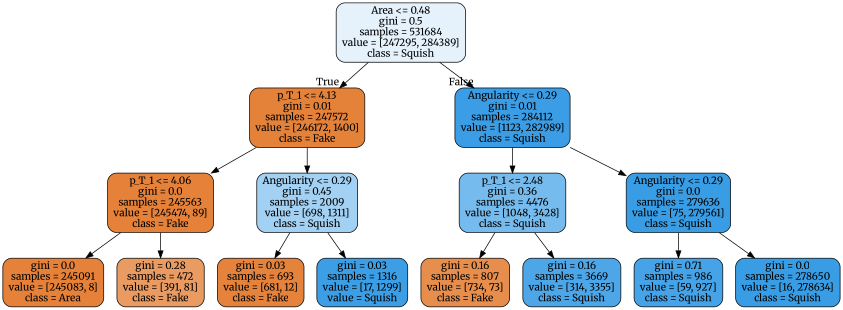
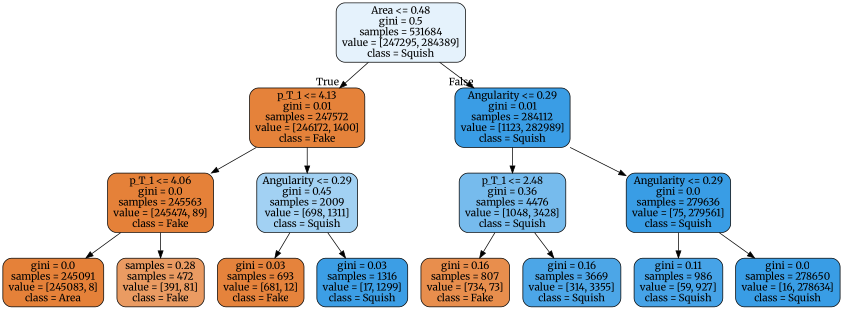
node "gini = 0.28 samples = 472 value = [391, 81] class = Fake": label "gini = 0.28 samples = 472 value = [391, 81] class = Fake" -> "samples = 0.28 samples = 472 value = [391, 81] class = Fake"
node "gini = 0.03 samples = 1316 value = [17, 1299] value = Squish": label "gini = 0.03 samples = 1316 value = [17, 1299] value = Squish" -> "gini = 0.03 samples = 1316 value = [17, 1299] class = Squish"
node "gini = 0.71 samples = 986 value = [59, 927] class = Squish": label "gini = 0.71 samples = 986 value = [59, 927] class = Squish" -> "gini = 0.11 samples = 986 value = [59, 927] class = Squish"
